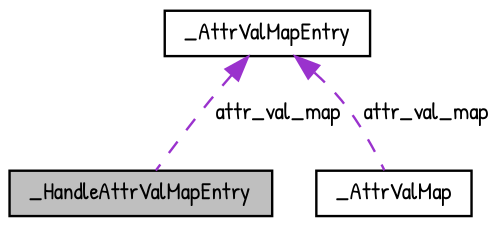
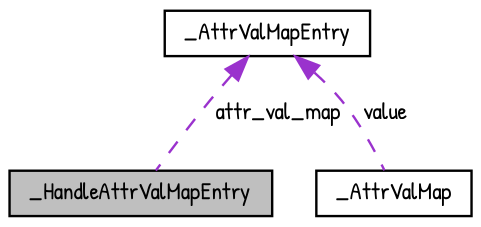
edge "_AttrValMap" -> "_AttrValMapEntry": label " attr_val_map" -> " value"
